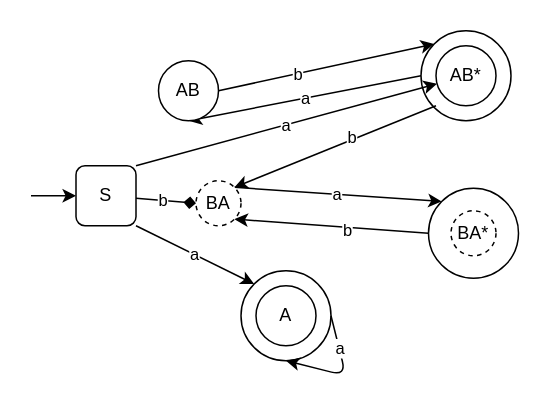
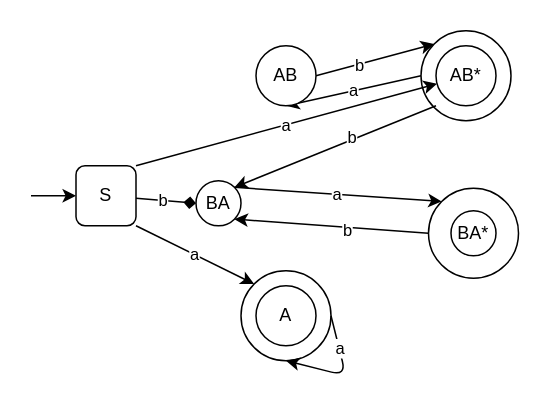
node "AB": moved (188, 91) -> (286, 76)
node "BA": style dashed -> solid
node "BA*": style dashed -> solid
